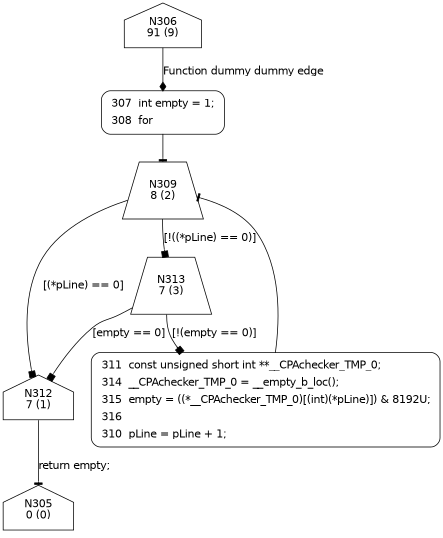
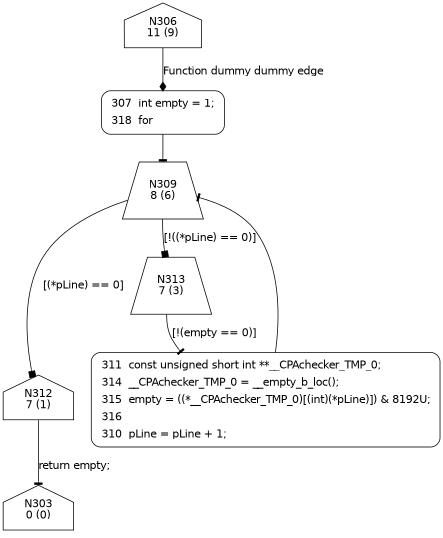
node "N306 91 (9)": label "N306 91 (9)" -> "N306 11 (9)"
node "307": text "308" -> "318"
node "N309 8 (2)": label "N309 8 (2)" -> "N309 8 (6)"
edge "N313 7 (3)" -> "N312 7 (1)": removed, label "[empty == 0]"
edge "N313 7 (3)" -> "311": arrowhead box -> tee
node "N305 0 (0)": label "N305 0 (0)" -> "N303 0 (0)"
